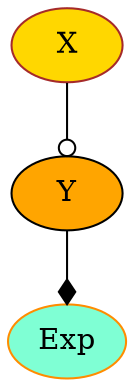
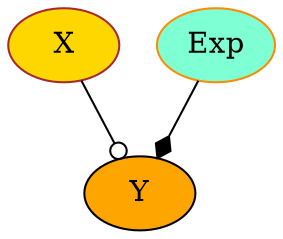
edge "Y" -> "Exp": reversed
